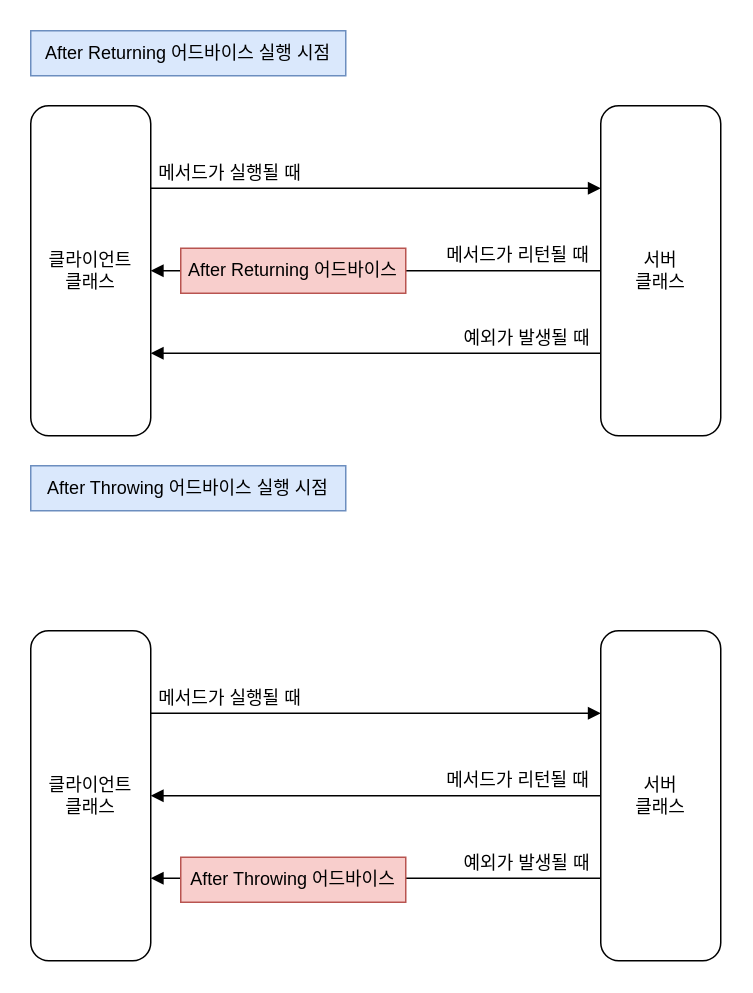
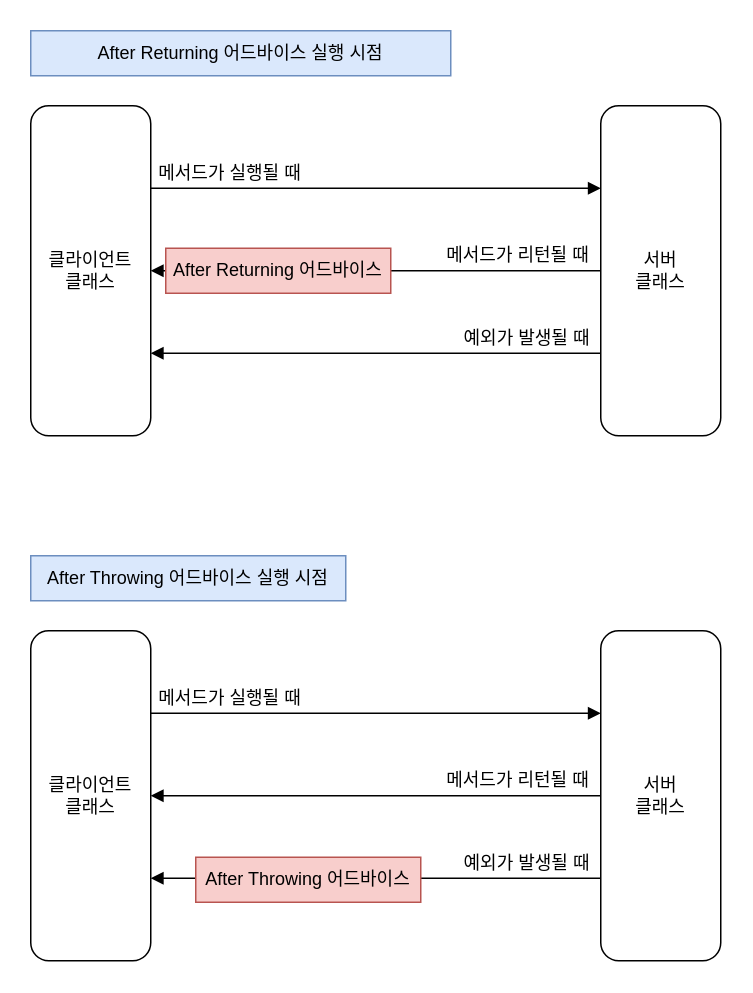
node "After Returning 어드바이스 실행 시점": size 315x45 -> 420x45
node "After Returning 어드바이스": moved (293, 271) -> (278, 271)
node "After Throwing 어드바이스 실행 시점": moved (188, 488) -> (188, 578)
node "After Throwing 어드바이스": moved (293, 880) -> (308, 880)
